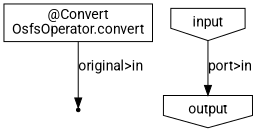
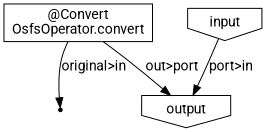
edge "@Convert OsfsOperator.convert" -> "output": added, label "out>port"
